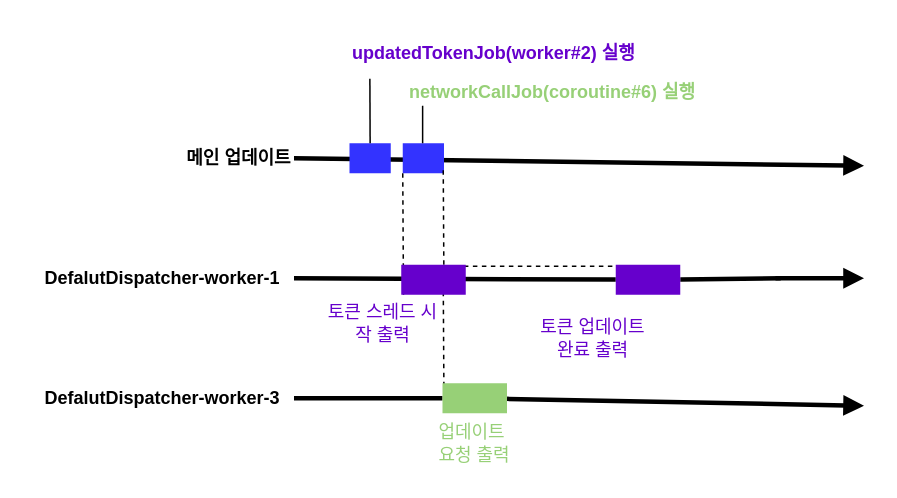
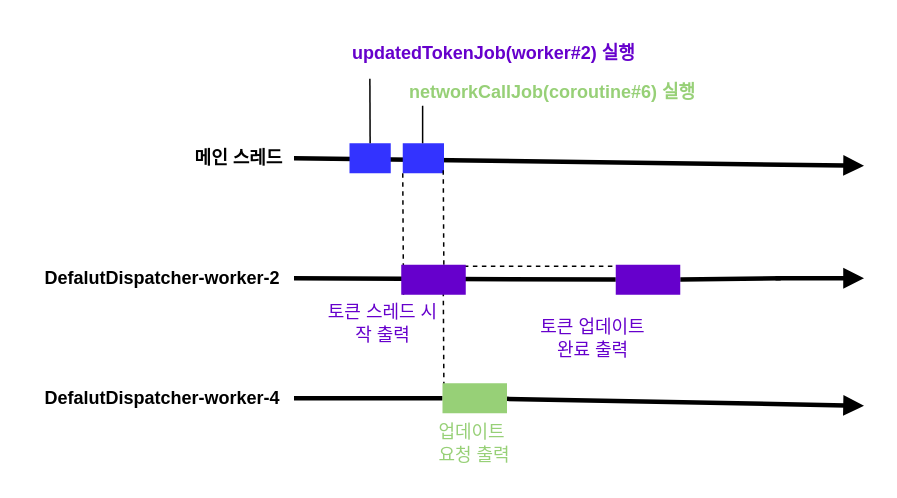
node "메인 업데이트": label "메인 업데이트" -> "메인 스레드"
node "DefalutDispatcher-worker-1": label "DefalutDispatcher-worker-1" -> "DefalutDispatcher-worker-2"
node "DefalutDispatcher-worker-3": label "DefalutDispatcher-worker-3" -> "DefalutDispatcher-worker-4"
